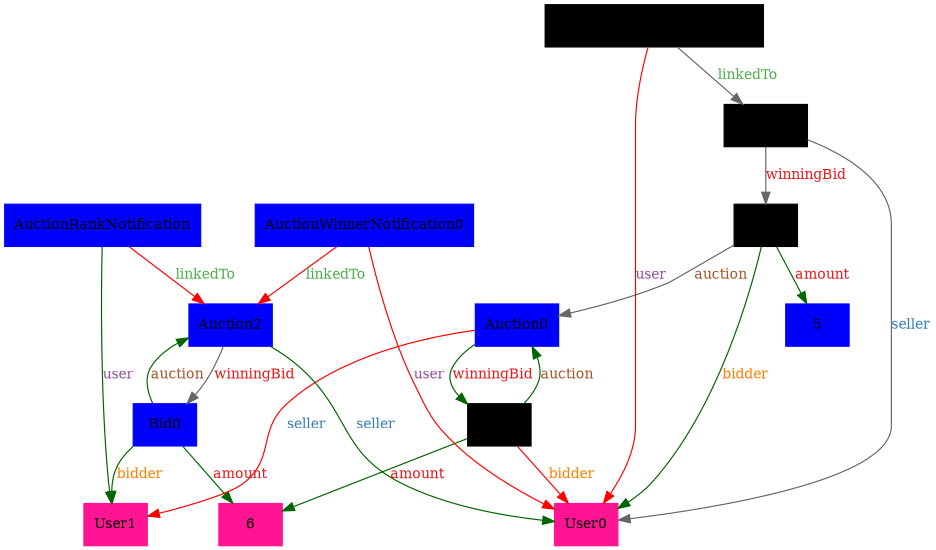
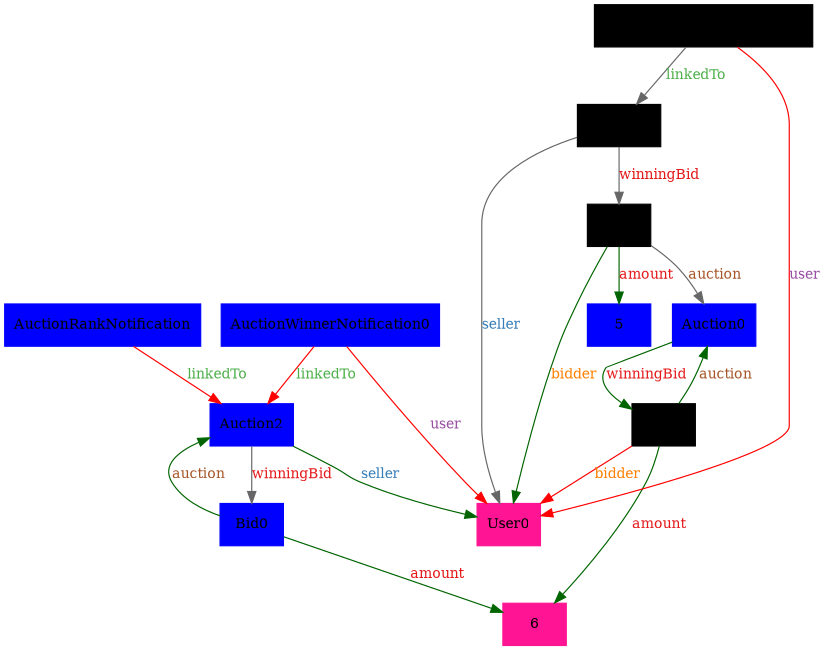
node "User1": removed
